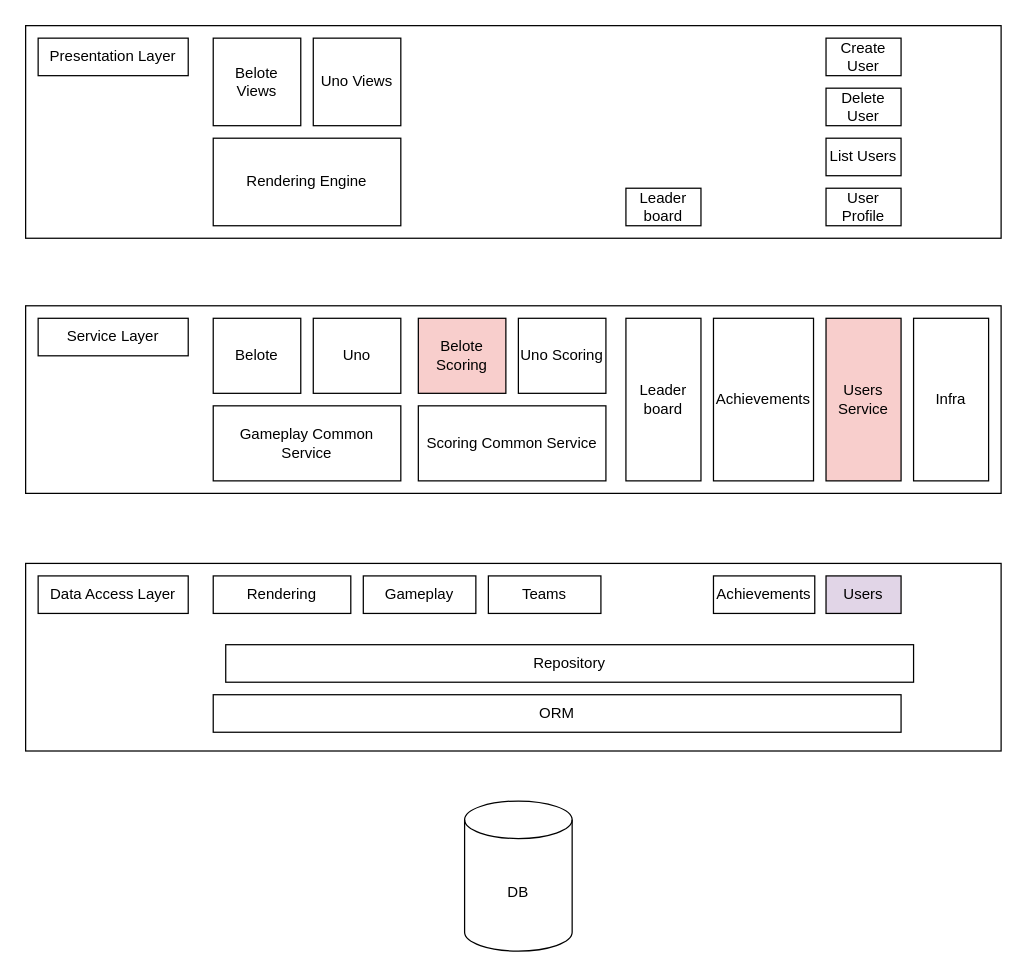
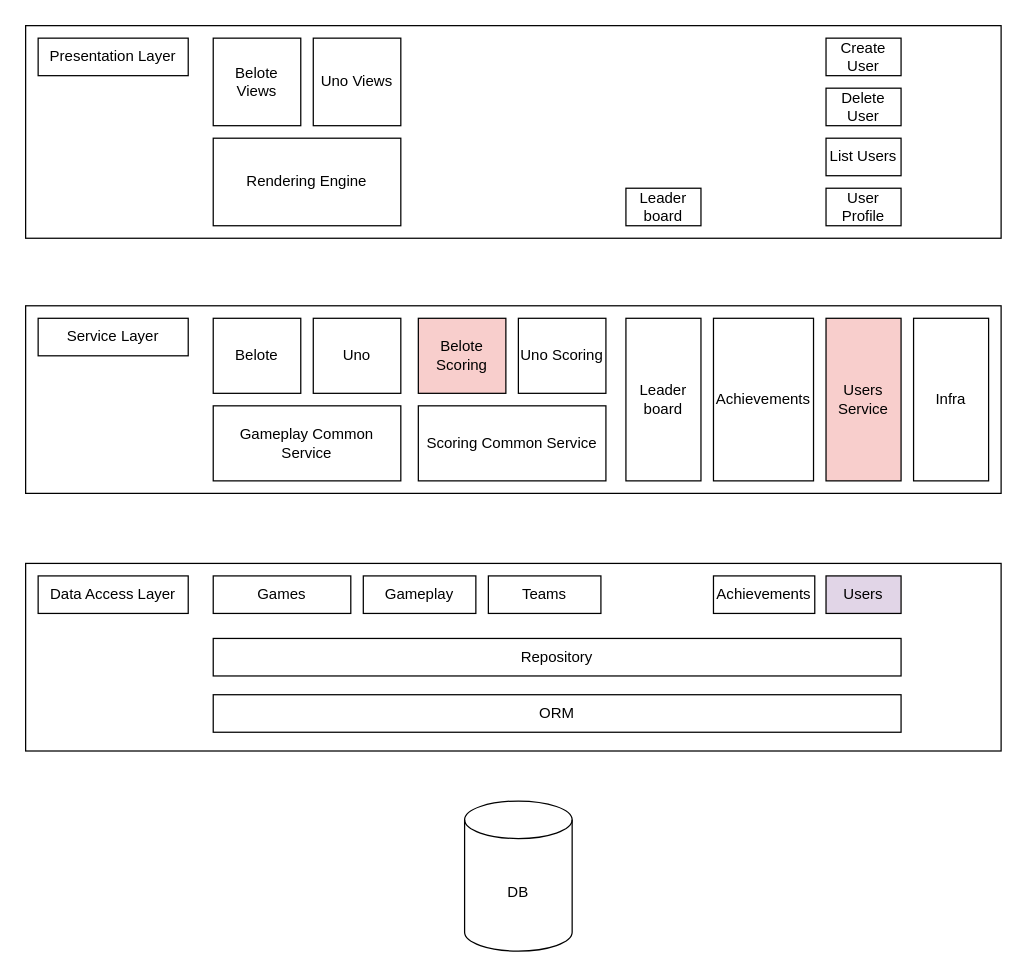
node "Rendering": label "Rendering" -> "Games"
node "Repository": moved (569, 663) -> (557, 657)
